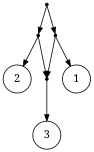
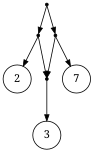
node "1": label "1" -> "7"
